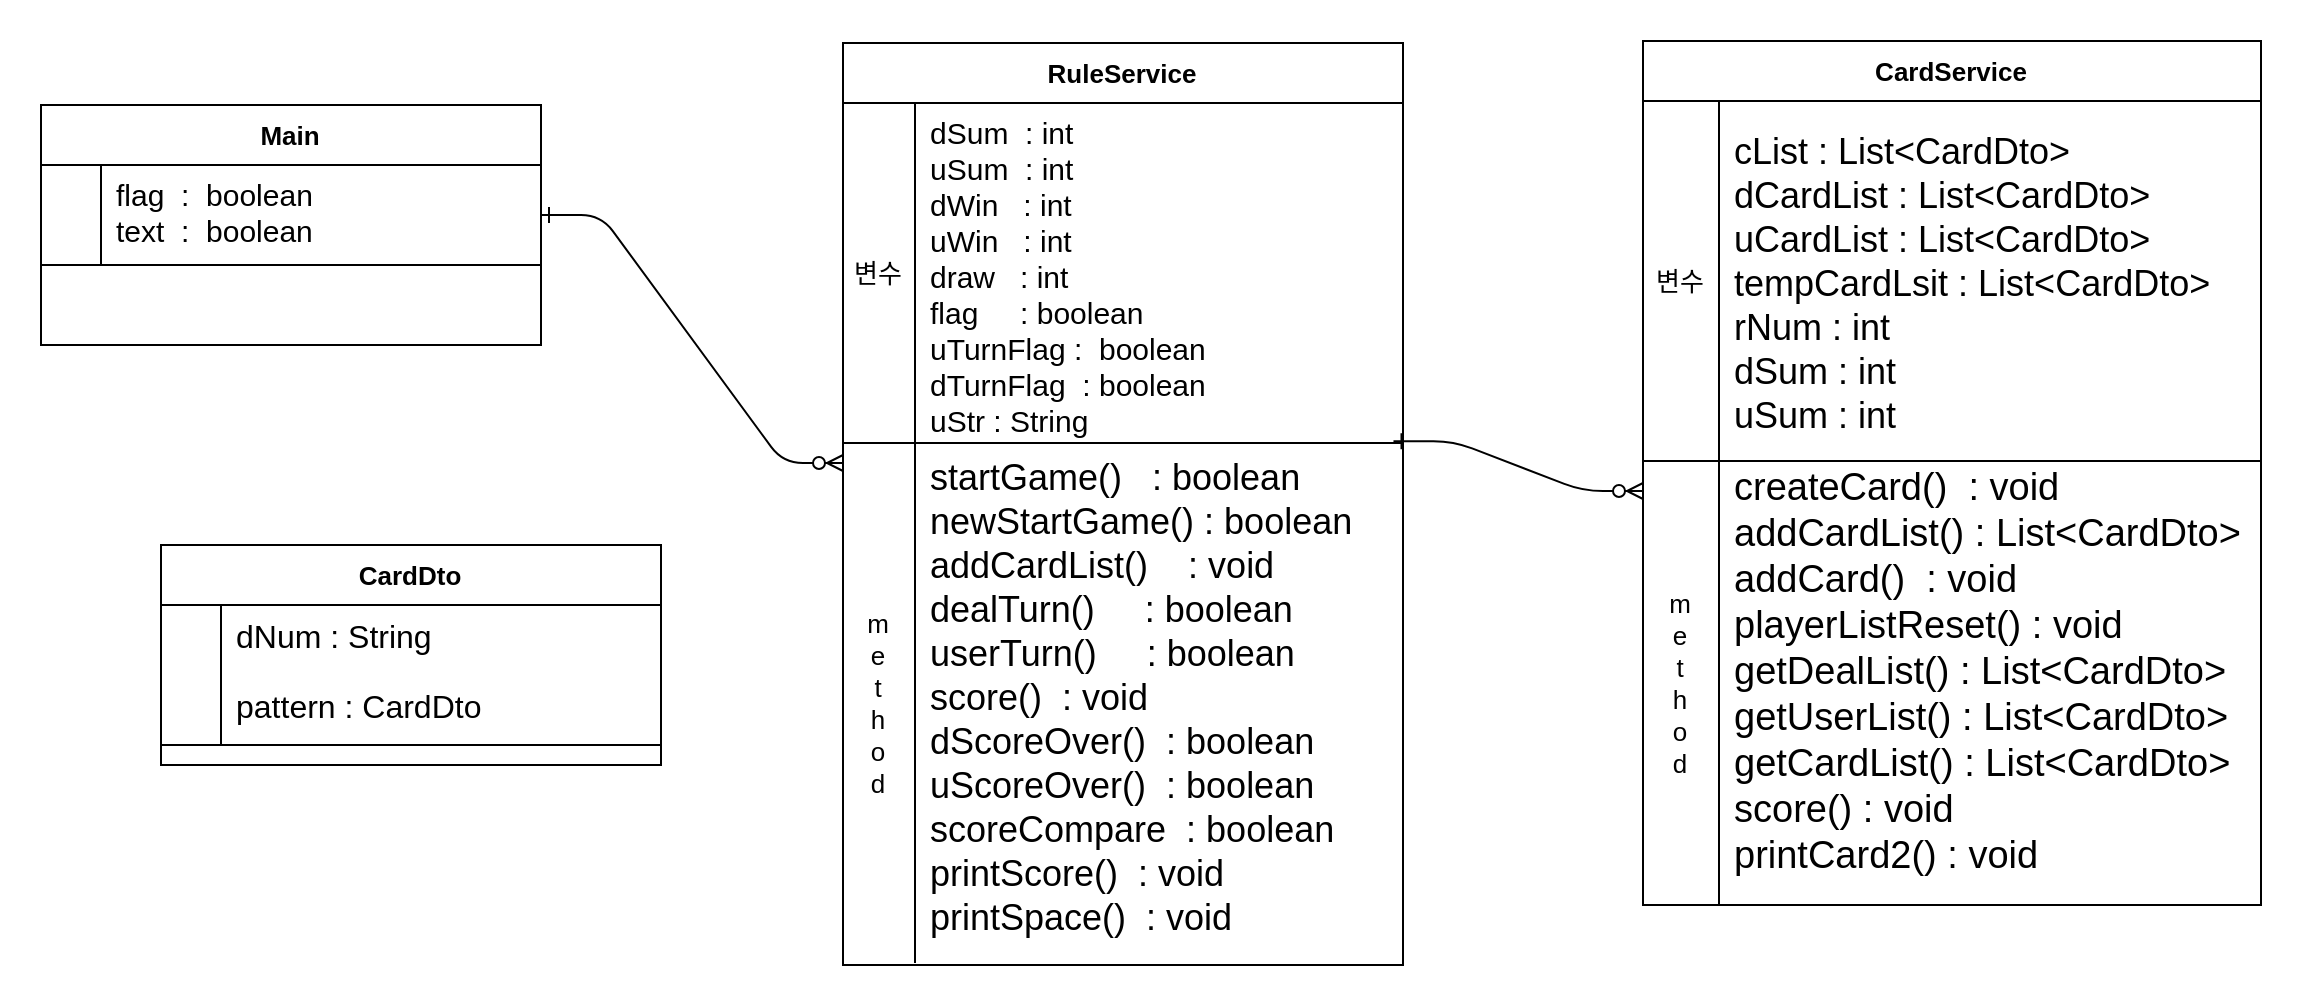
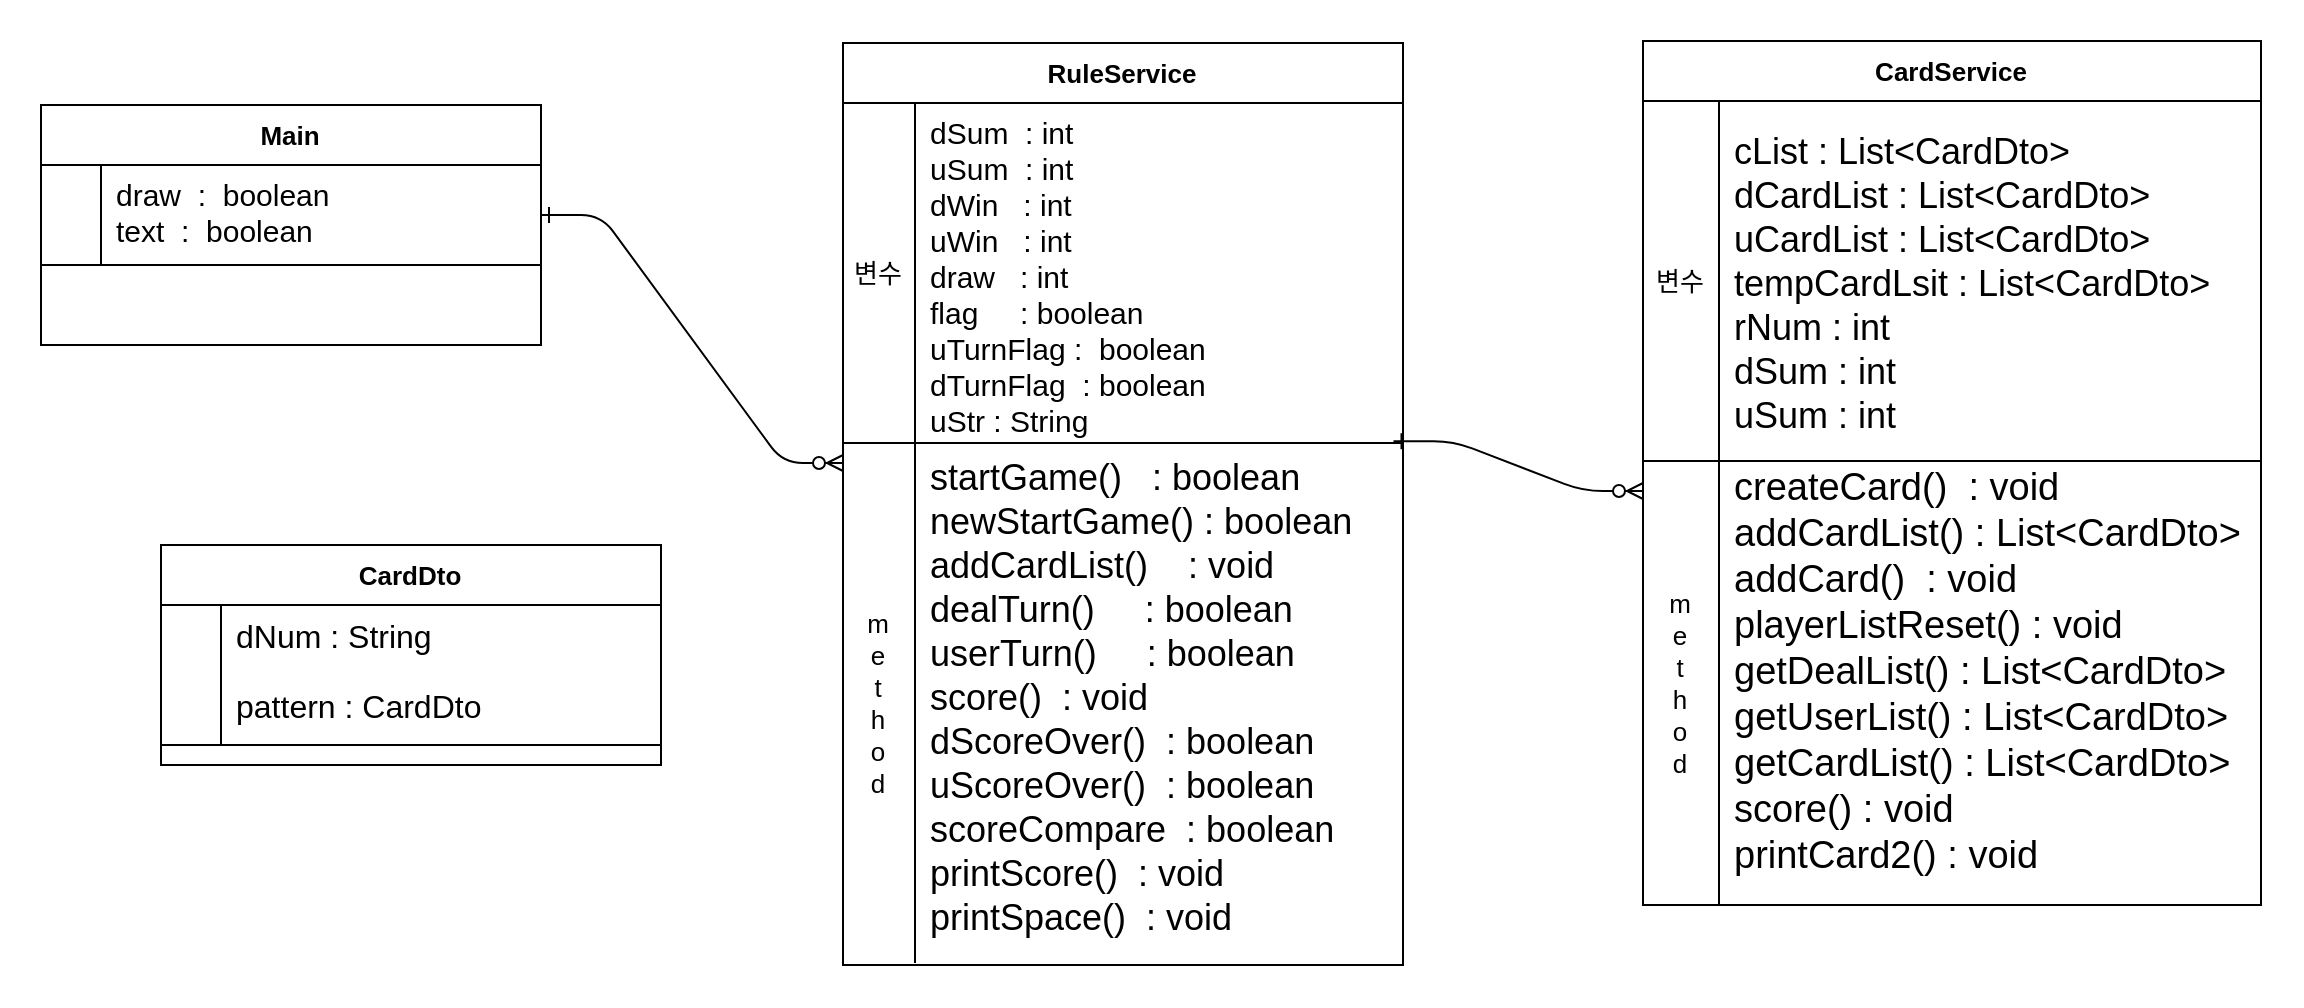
node "flag : boolean text : boolean": label "flag : boolean text : boolean" -> "draw : boolean text : boolean"
